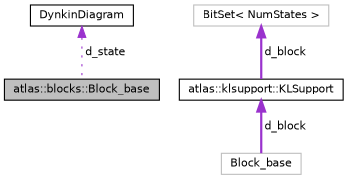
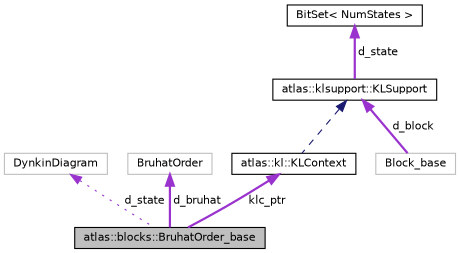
node "DynkinDiagram": color black -> grey75
node "BitSet< NumStates >": color grey75 -> black
edge "atlas::klsupport::KLSupport" -> "BitSet< NumStates >": label " d_block" -> " d_state"
node "atlas::blocks::Block_base": label "atlas::blocks::Block_base" -> "atlas::blocks::BruhatOrder_base"
node "BruhatOrder": added
node "atlas::kl::KLContext": added
